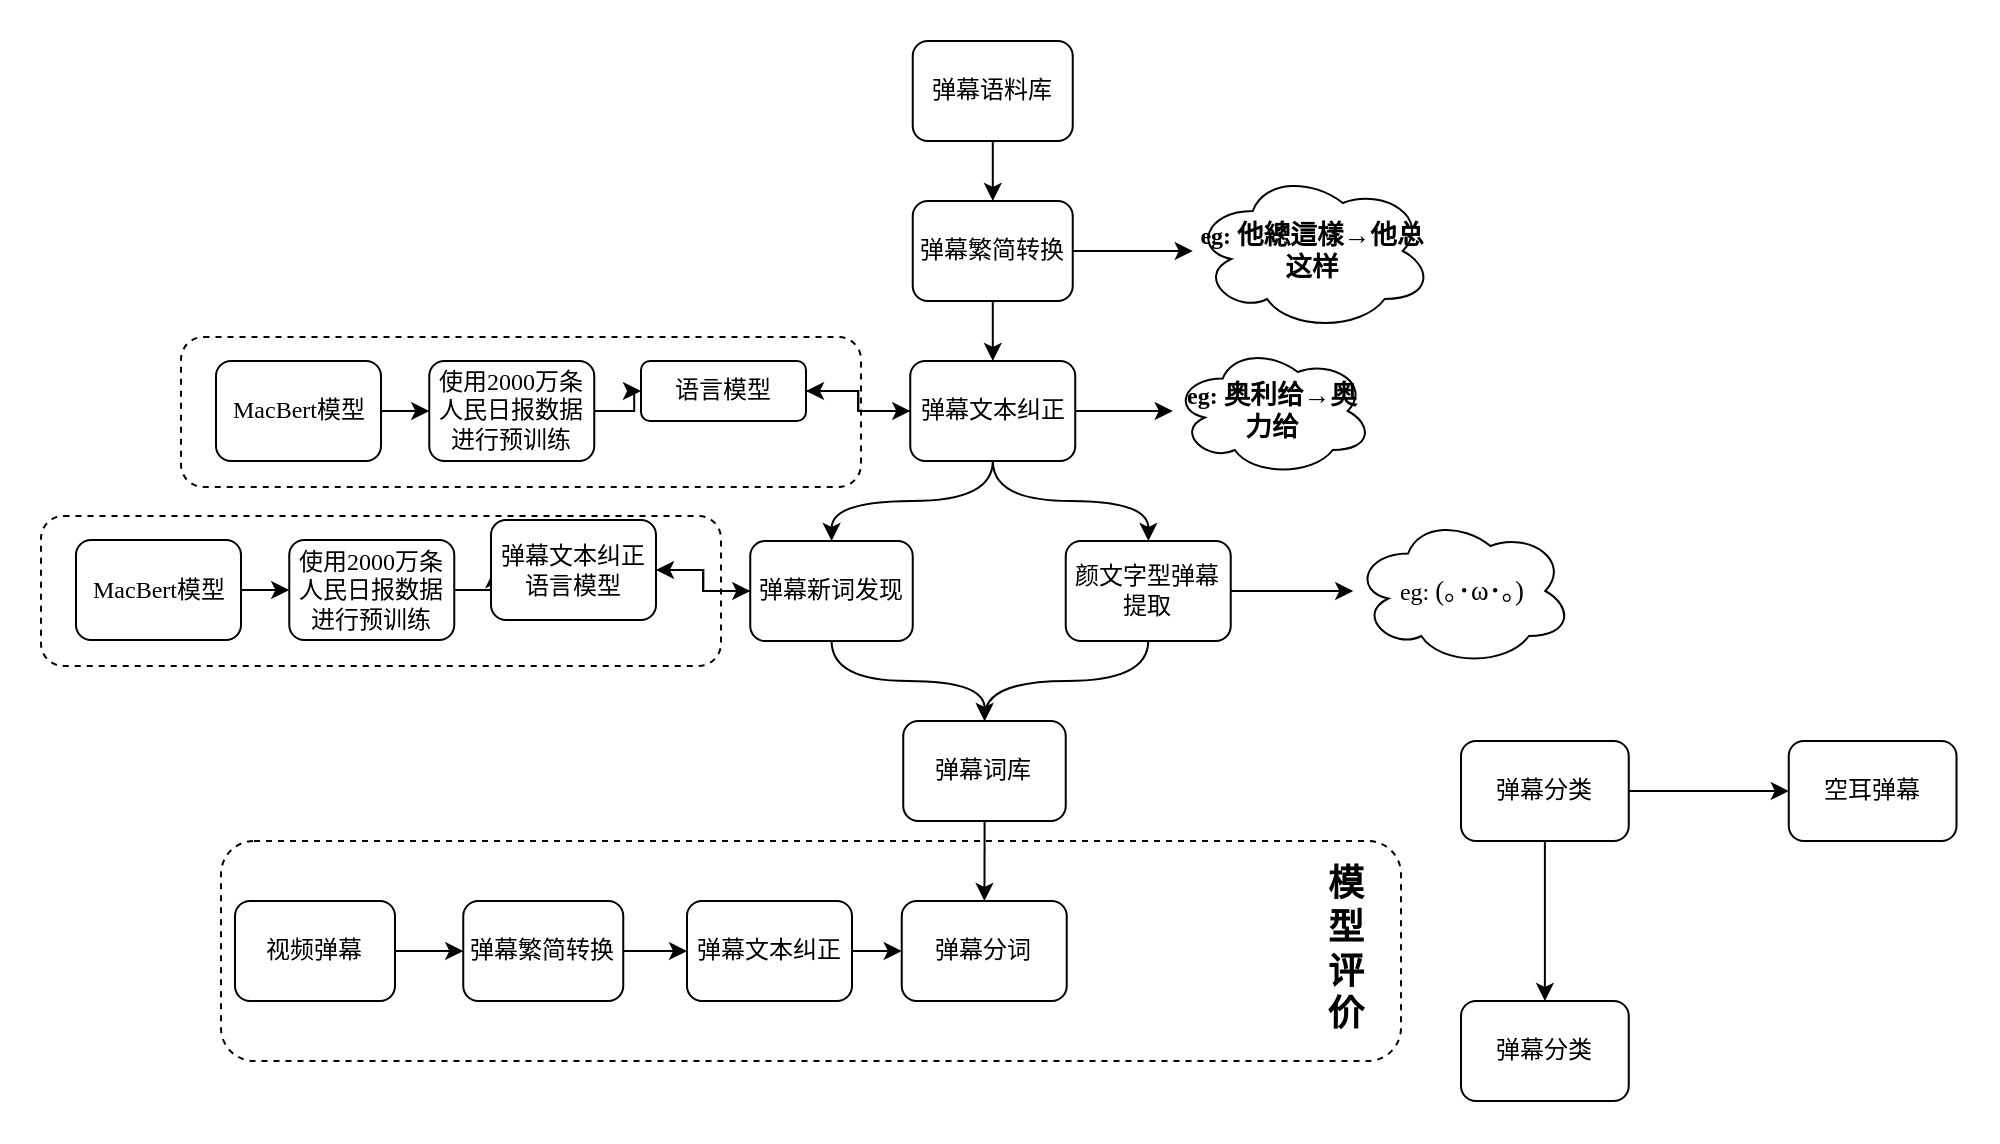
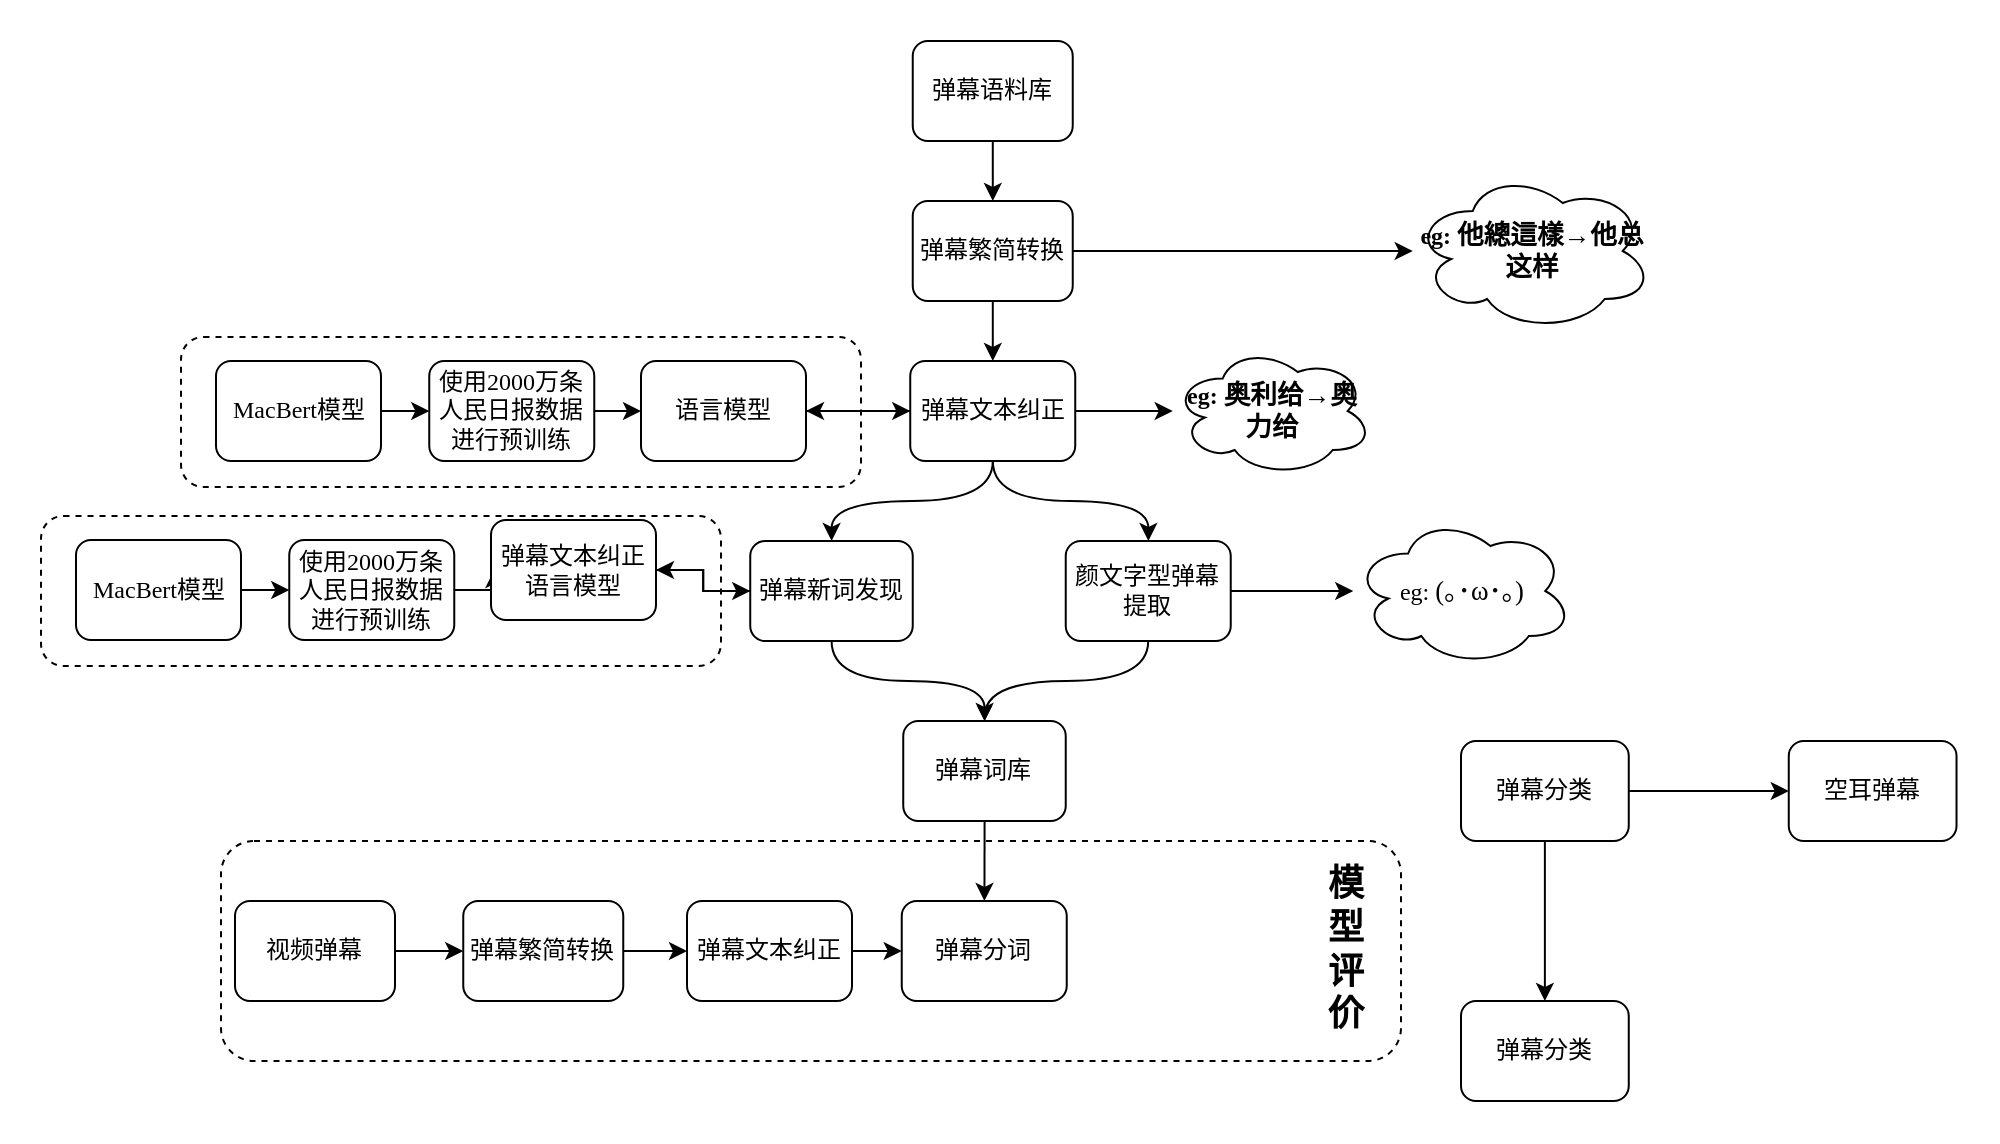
node "eg: 他總這樣→他总这样": moved (1313, 251) -> (1533, 251)
node "语言模型": size 165x60 -> 165x100
